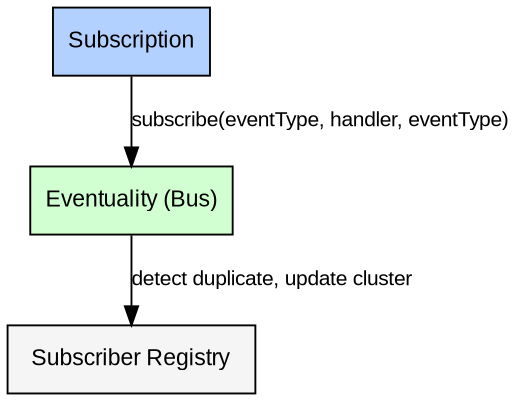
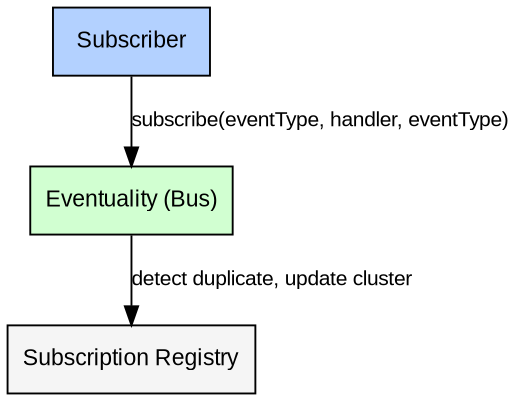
node "Subscription": label "Subscription" -> "Subscriber"
node "Subscriber Registry": label "Subscriber Registry" -> "Subscription Registry"
